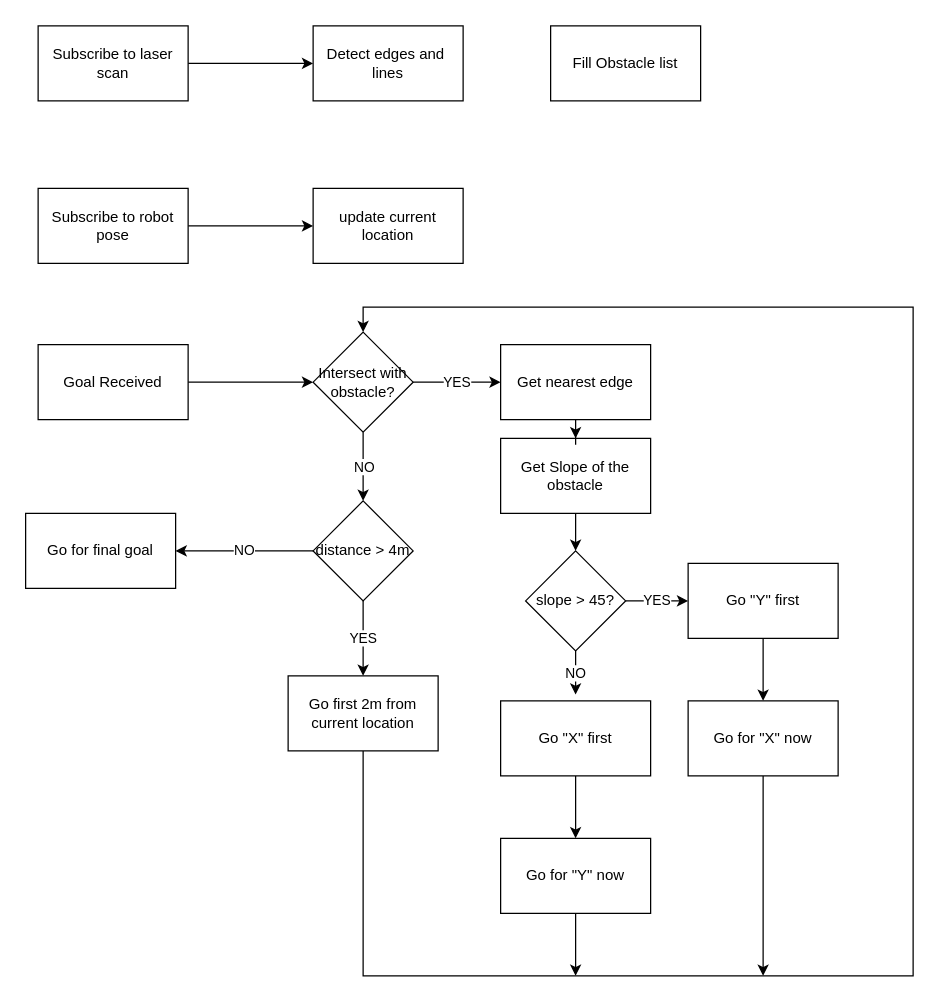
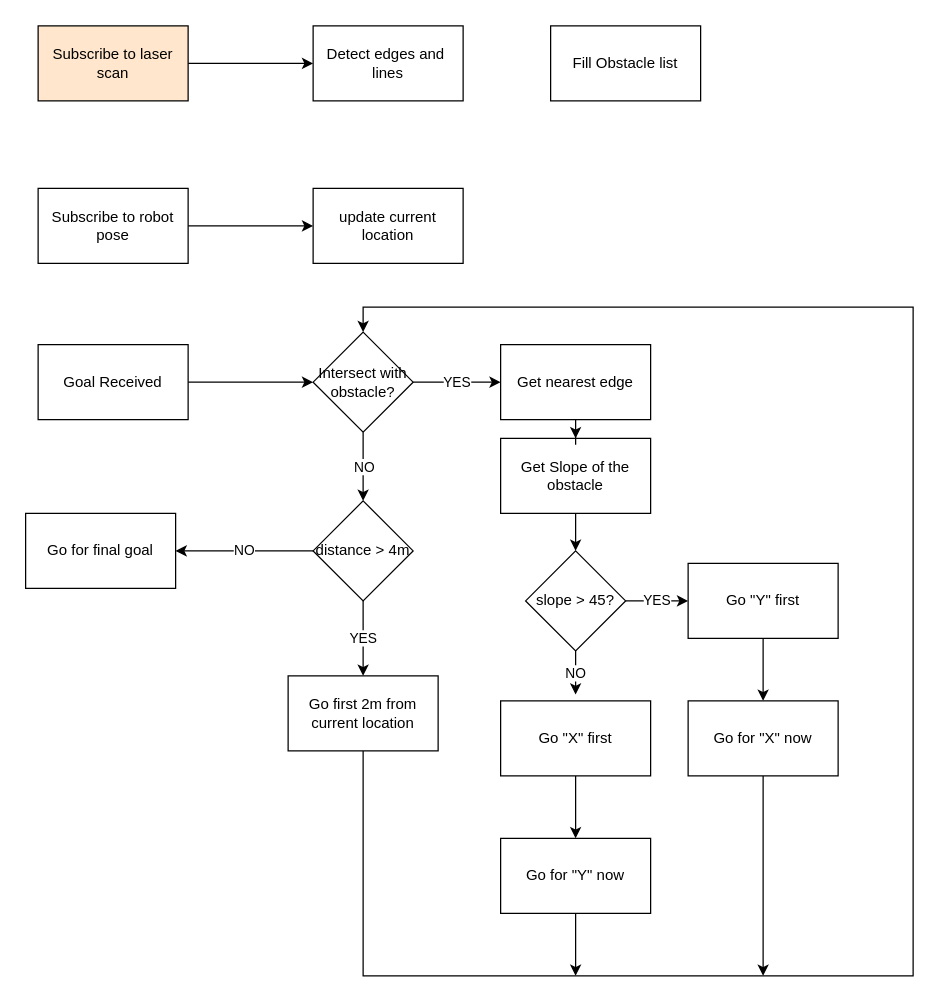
node "Subscribe to laser scan": fillcolor #ffffff -> #ffe6cc
